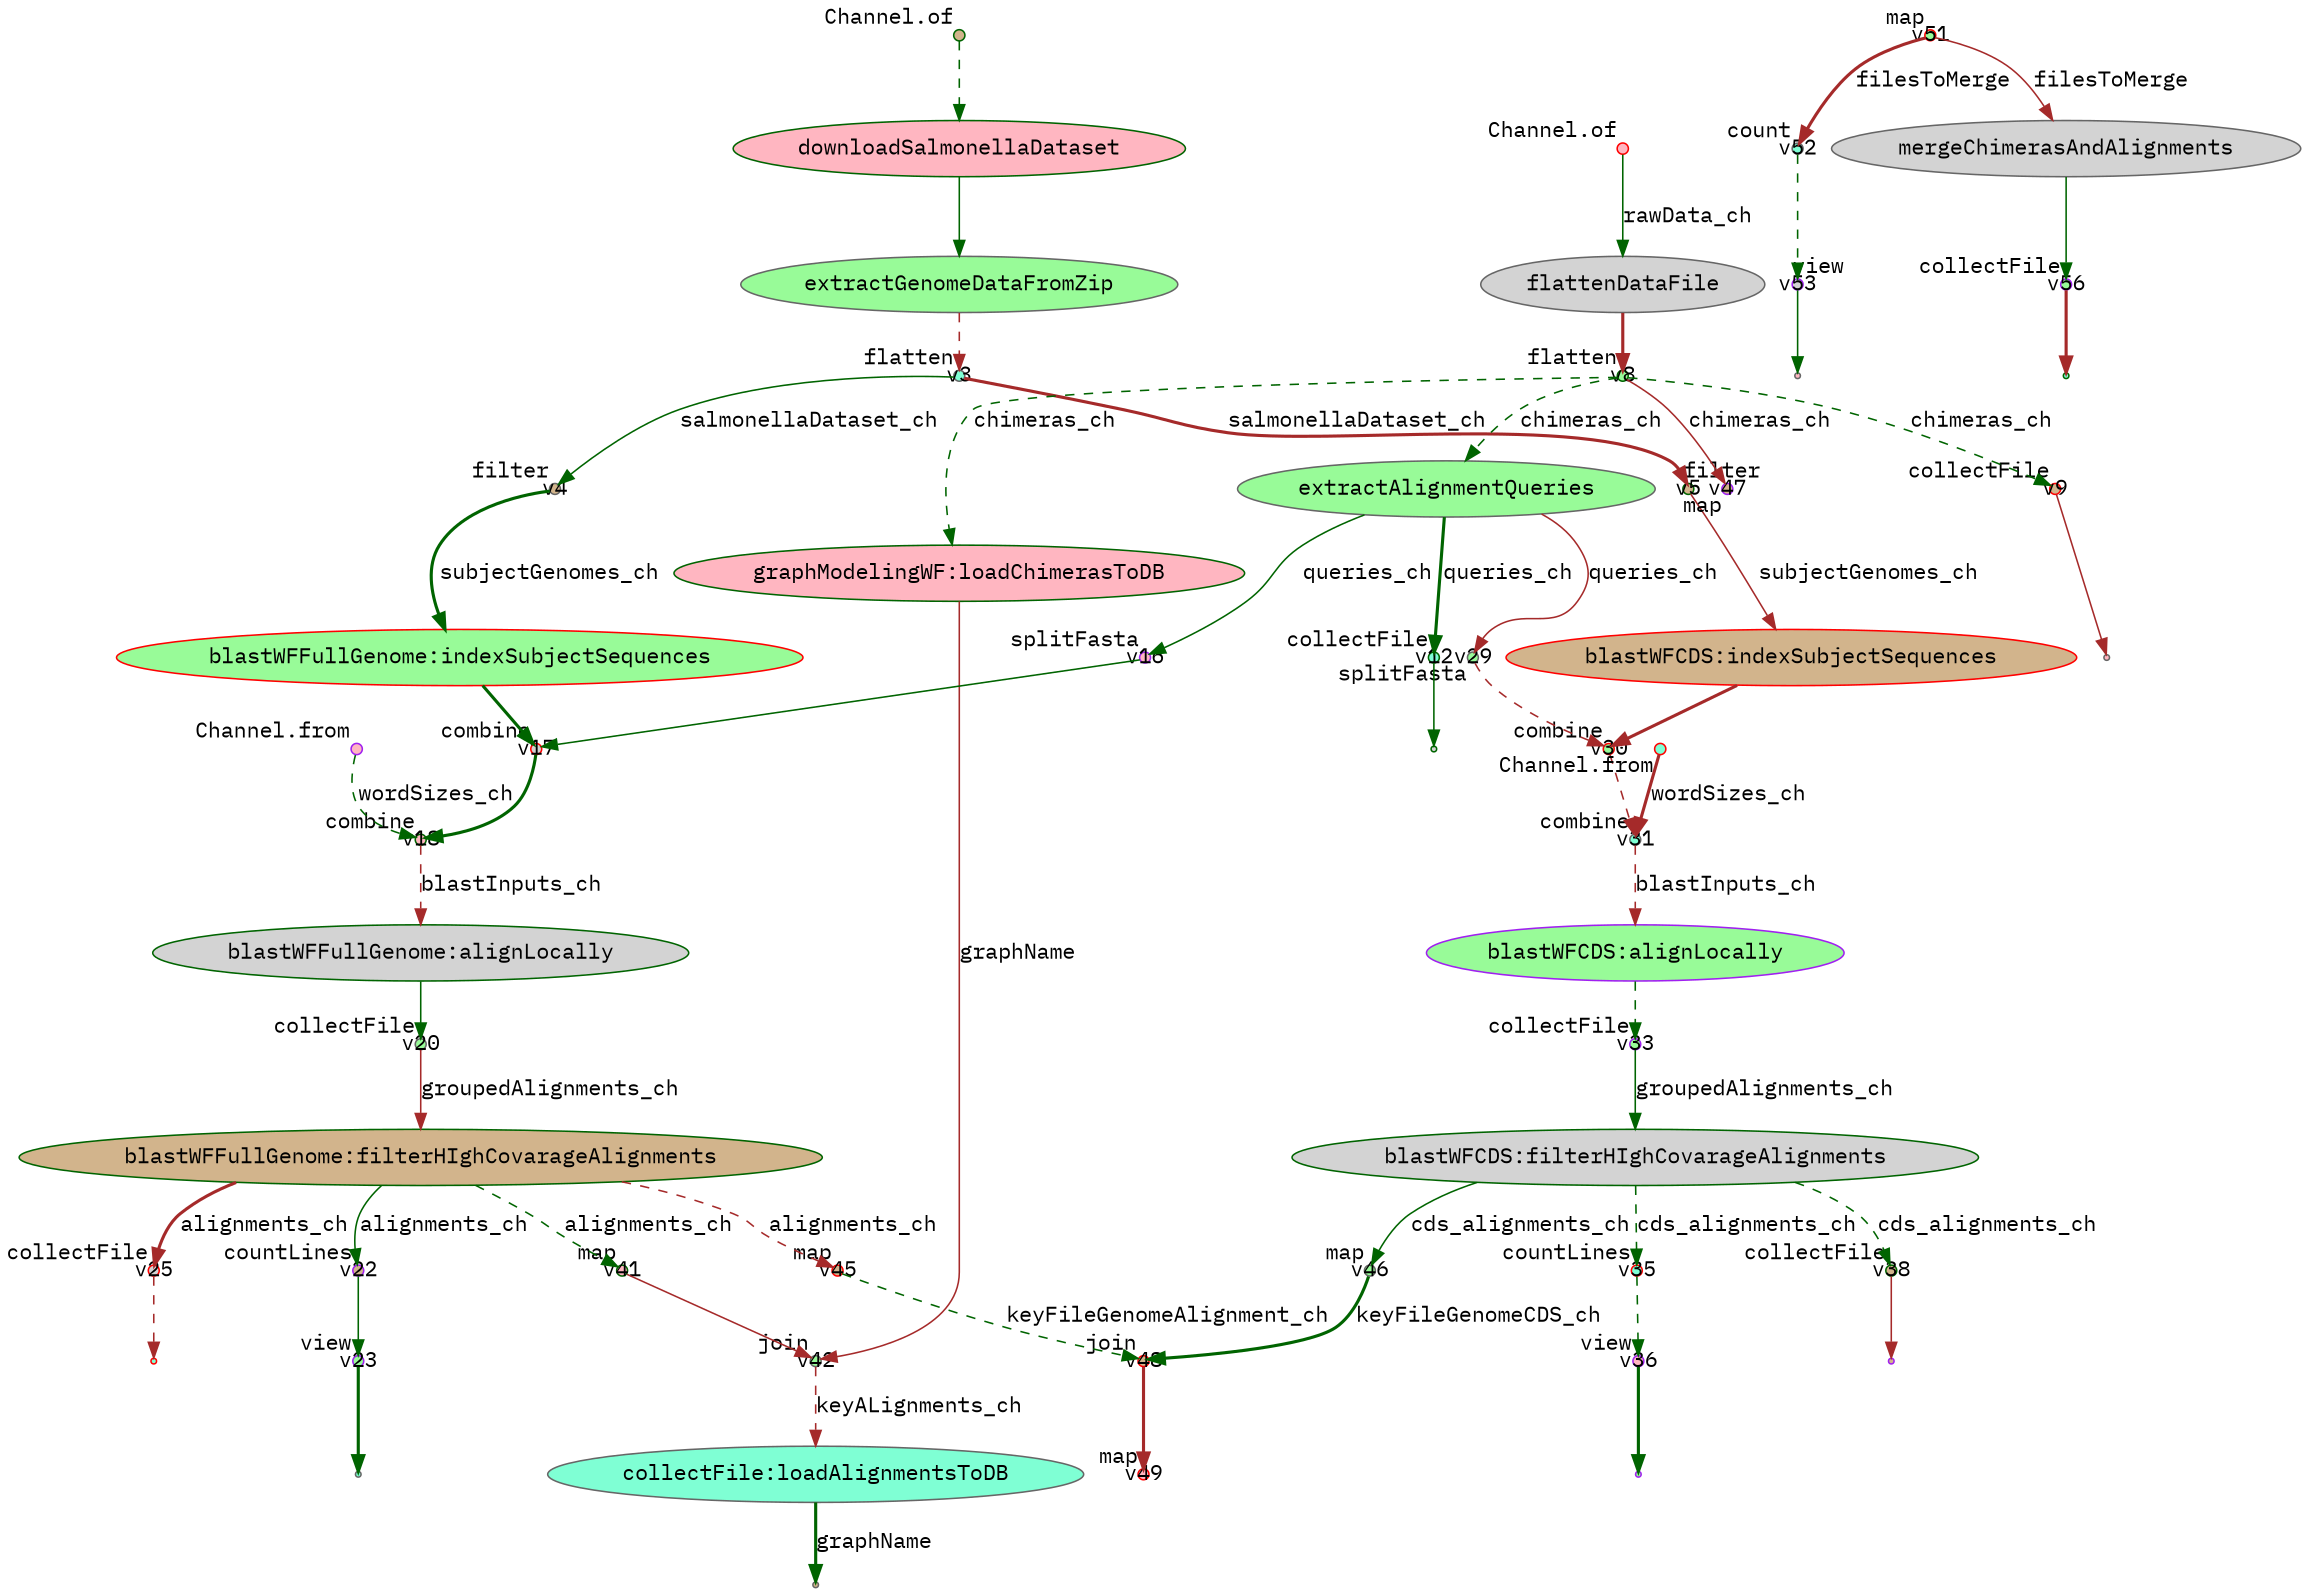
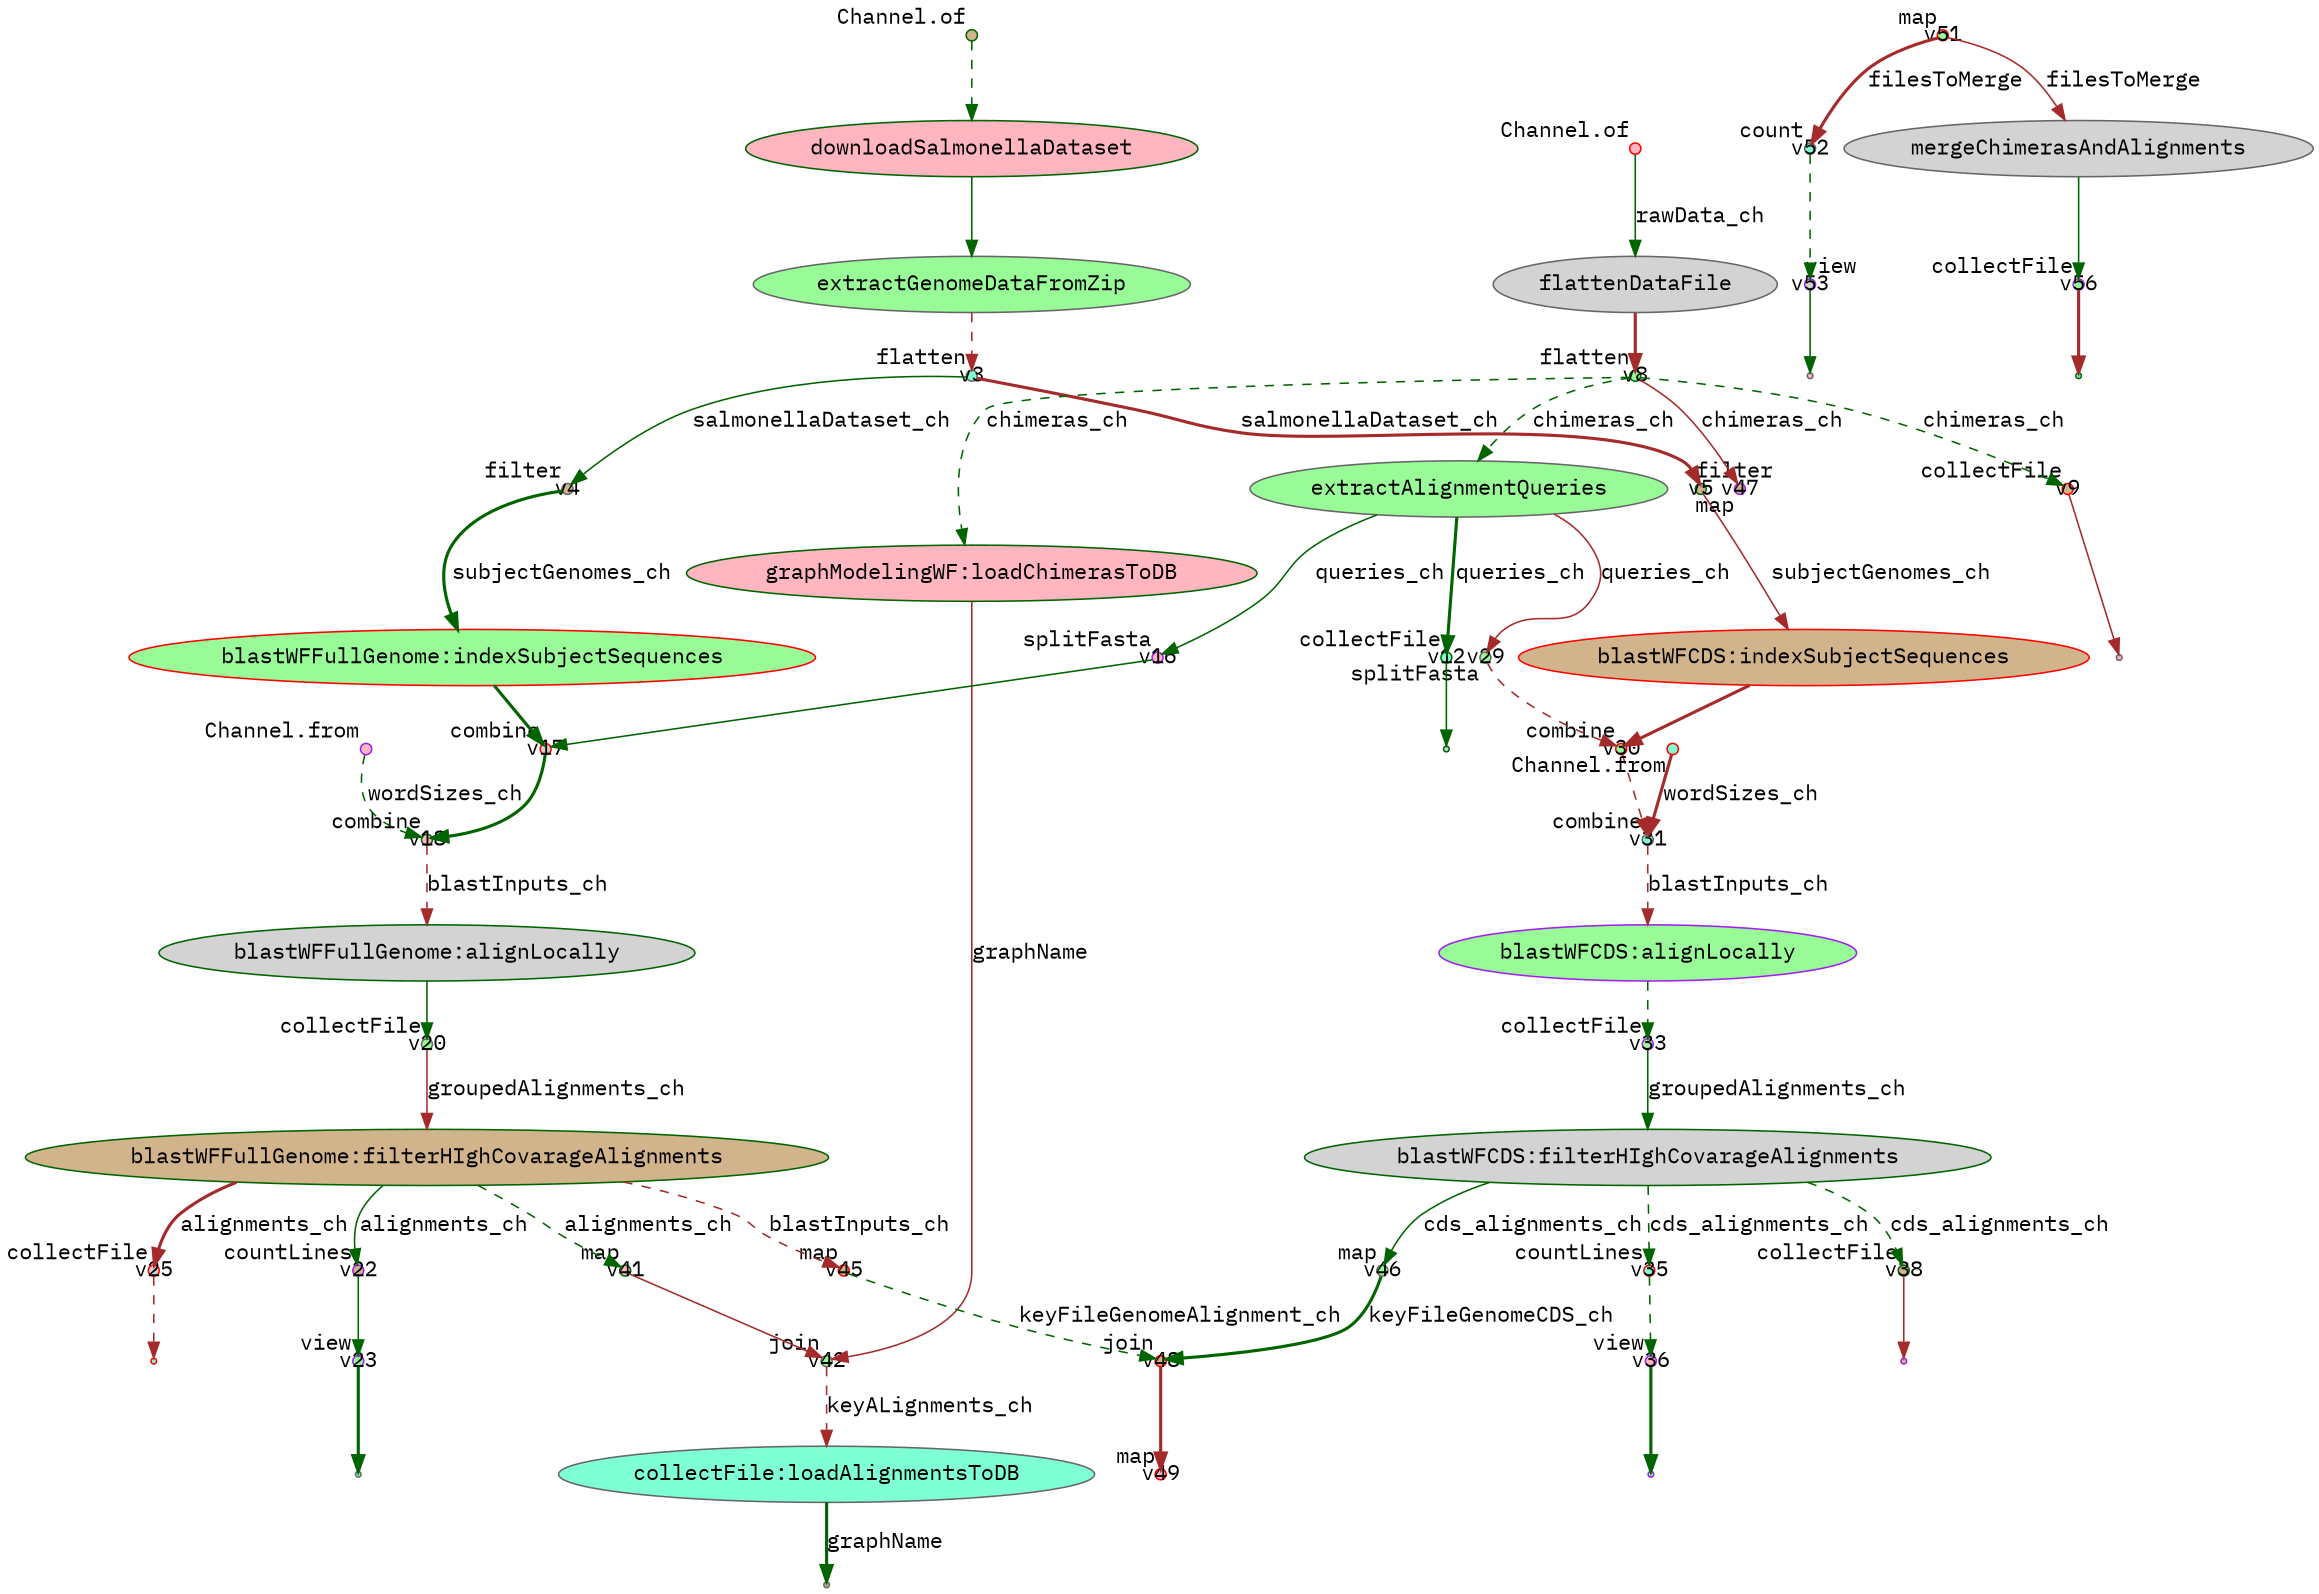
edge "blastWFFullGenome:filterHIghCovarageAlignments" -> "v45 map": label "alignments_ch" -> "blastInputs_ch"
